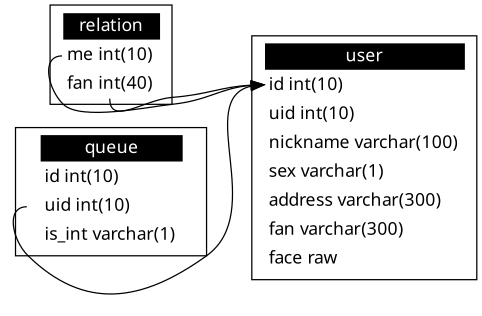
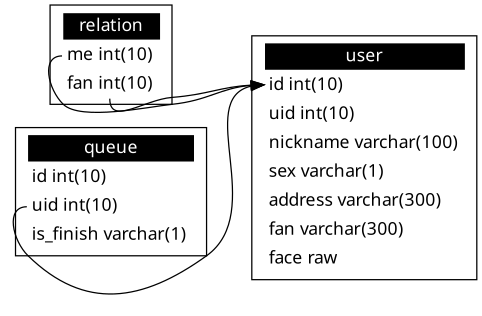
node "relation": text "fan int(40)" -> "fan int(10)"
node "queue": text "is_int varchar(1)" -> "is_finish varchar(1)"
